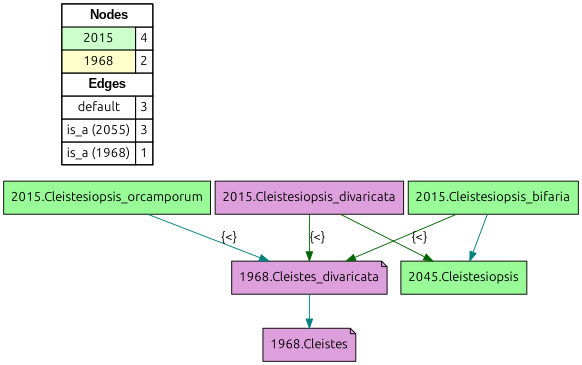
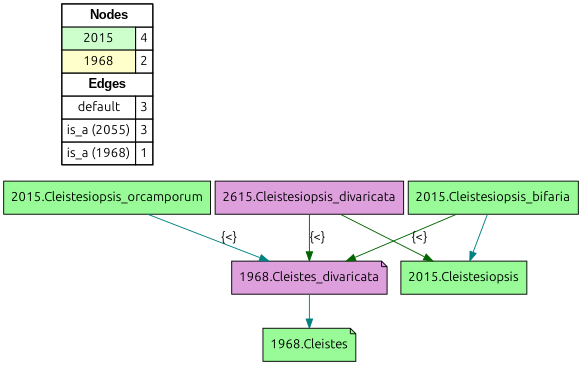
node "2015.Cleistesiopsis_divaricata": label "2015.Cleistesiopsis_divaricata" -> "2615.Cleistesiopsis_divaricata"
node "2045.Cleistesiopsis": label "2045.Cleistesiopsis" -> "2015.Cleistesiopsis"
node "1968.Cleistes": fillcolor plum -> palegreen
